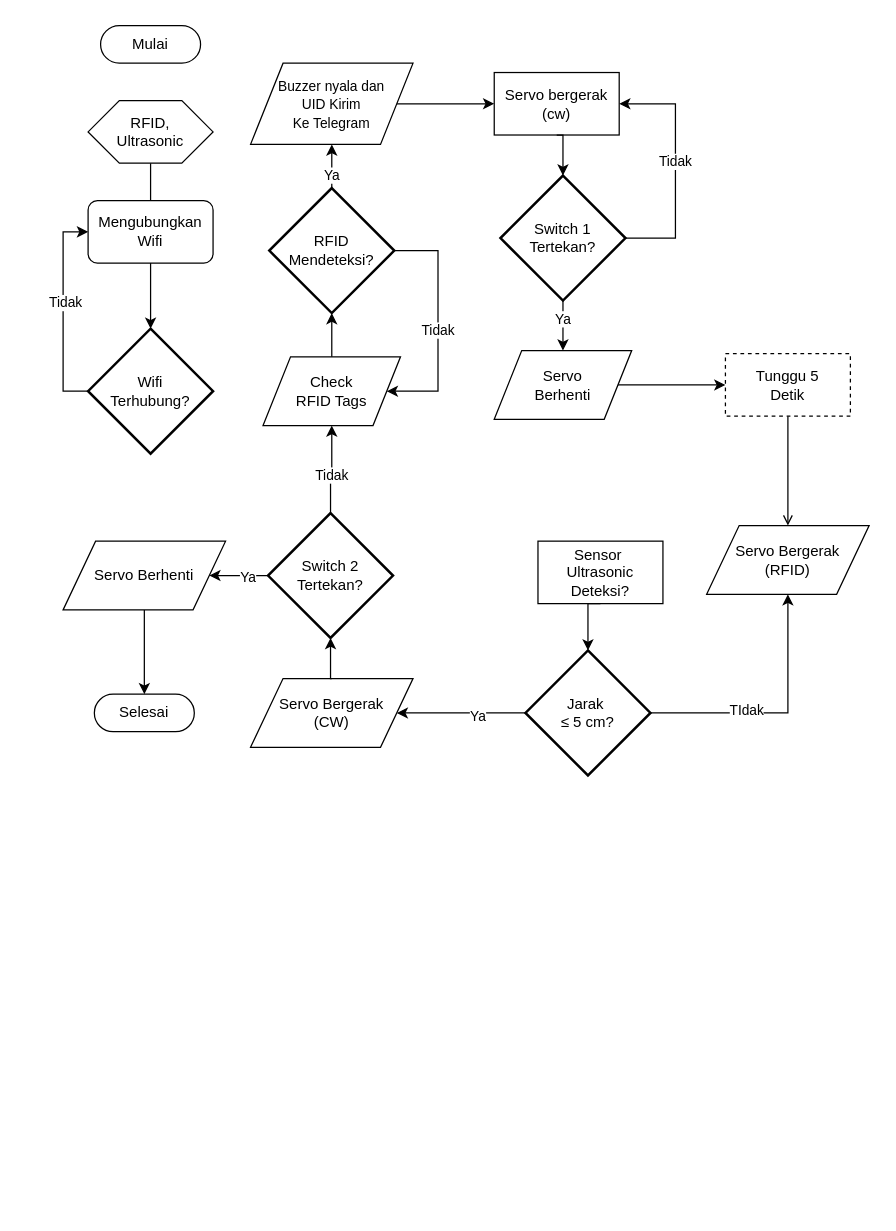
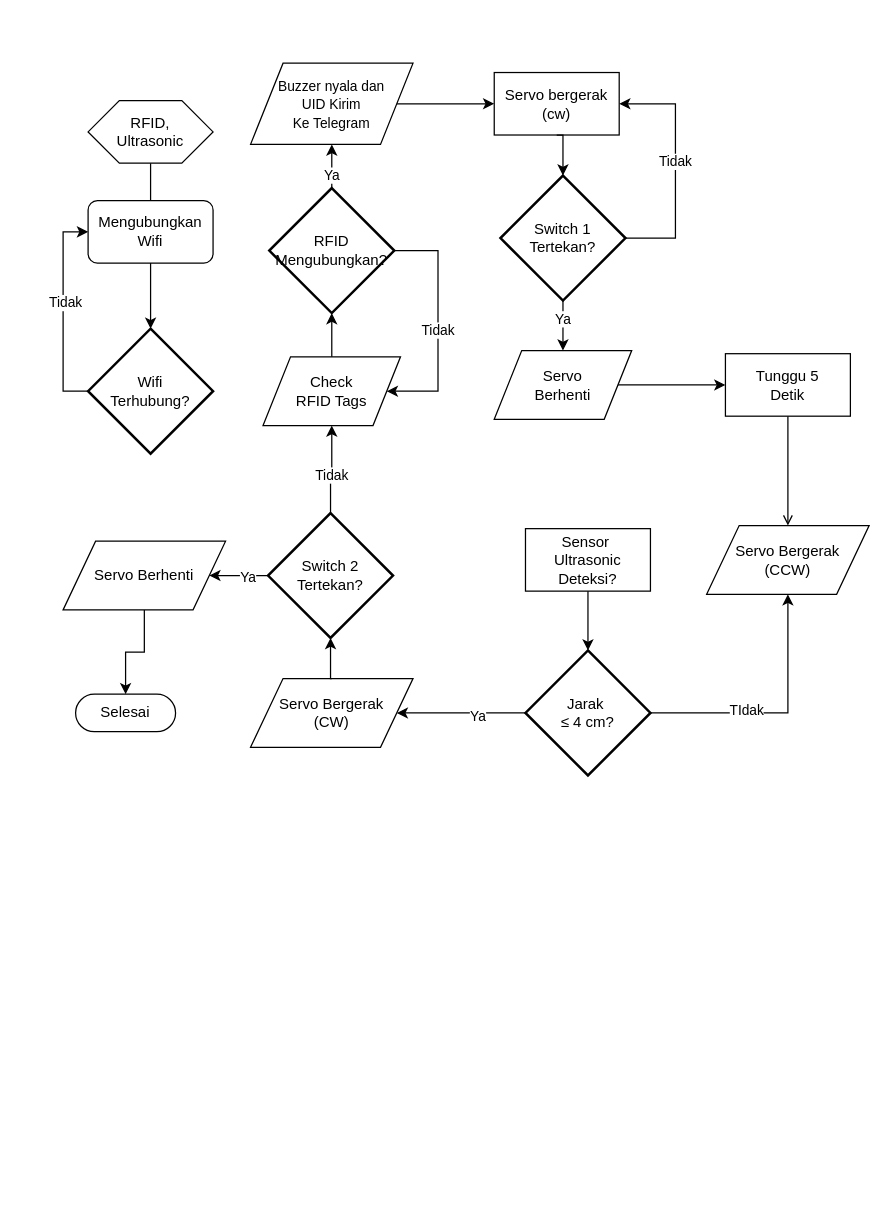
node "Mulai": removed
node "RFID Mendeteksi?": label "RFID Mendeteksi?" -> "RFID Mengubungkan?"
node "Tunggu 5 Detik": style dashed -> solid
node "Servo Bergerak (RFID)": label "Servo Bergerak (RFID)" -> "Servo Bergerak (CCW)"
node "Sensor Ultrasonic Deteksi?": moved (601, 573) -> (588, 560)
node "Selesai": moved (144, 713) -> (126, 713)
node "Jarak ≤ 5 cm?": label "Jarak ≤ 5 cm?" -> "Jarak ≤ 4 cm?"
